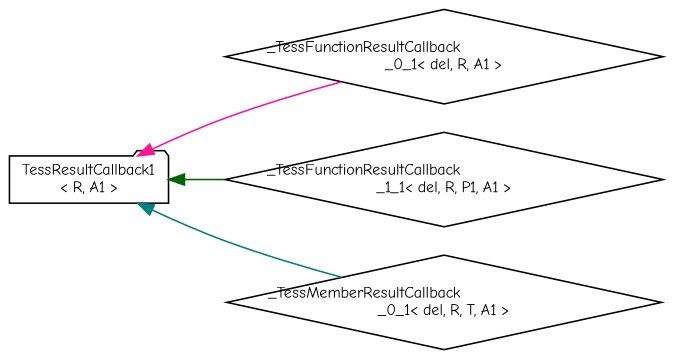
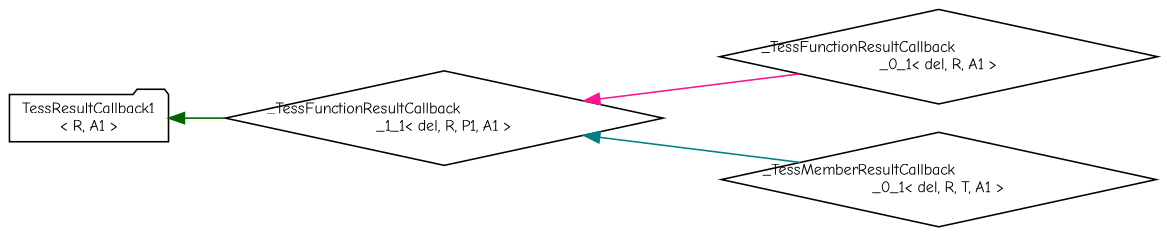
edge "_TessFunctionResultCallback _0_1< del, R, A1 >" -> "TessResultCallback1 < R, A1 >": now "_TessFunctionResultCallback _0_1< del, R, A1 >" -> "_TessFunctionResultCallback _1_1< del, R, P1, A1 >"
edge "_TessMemberResultCallback _0_1< del, R, T, A1 >" -> "TessResultCallback1 < R, A1 >": now "_TessMemberResultCallback _0_1< del, R, T, A1 >" -> "_TessFunctionResultCallback _1_1< del, R, P1, A1 >"
